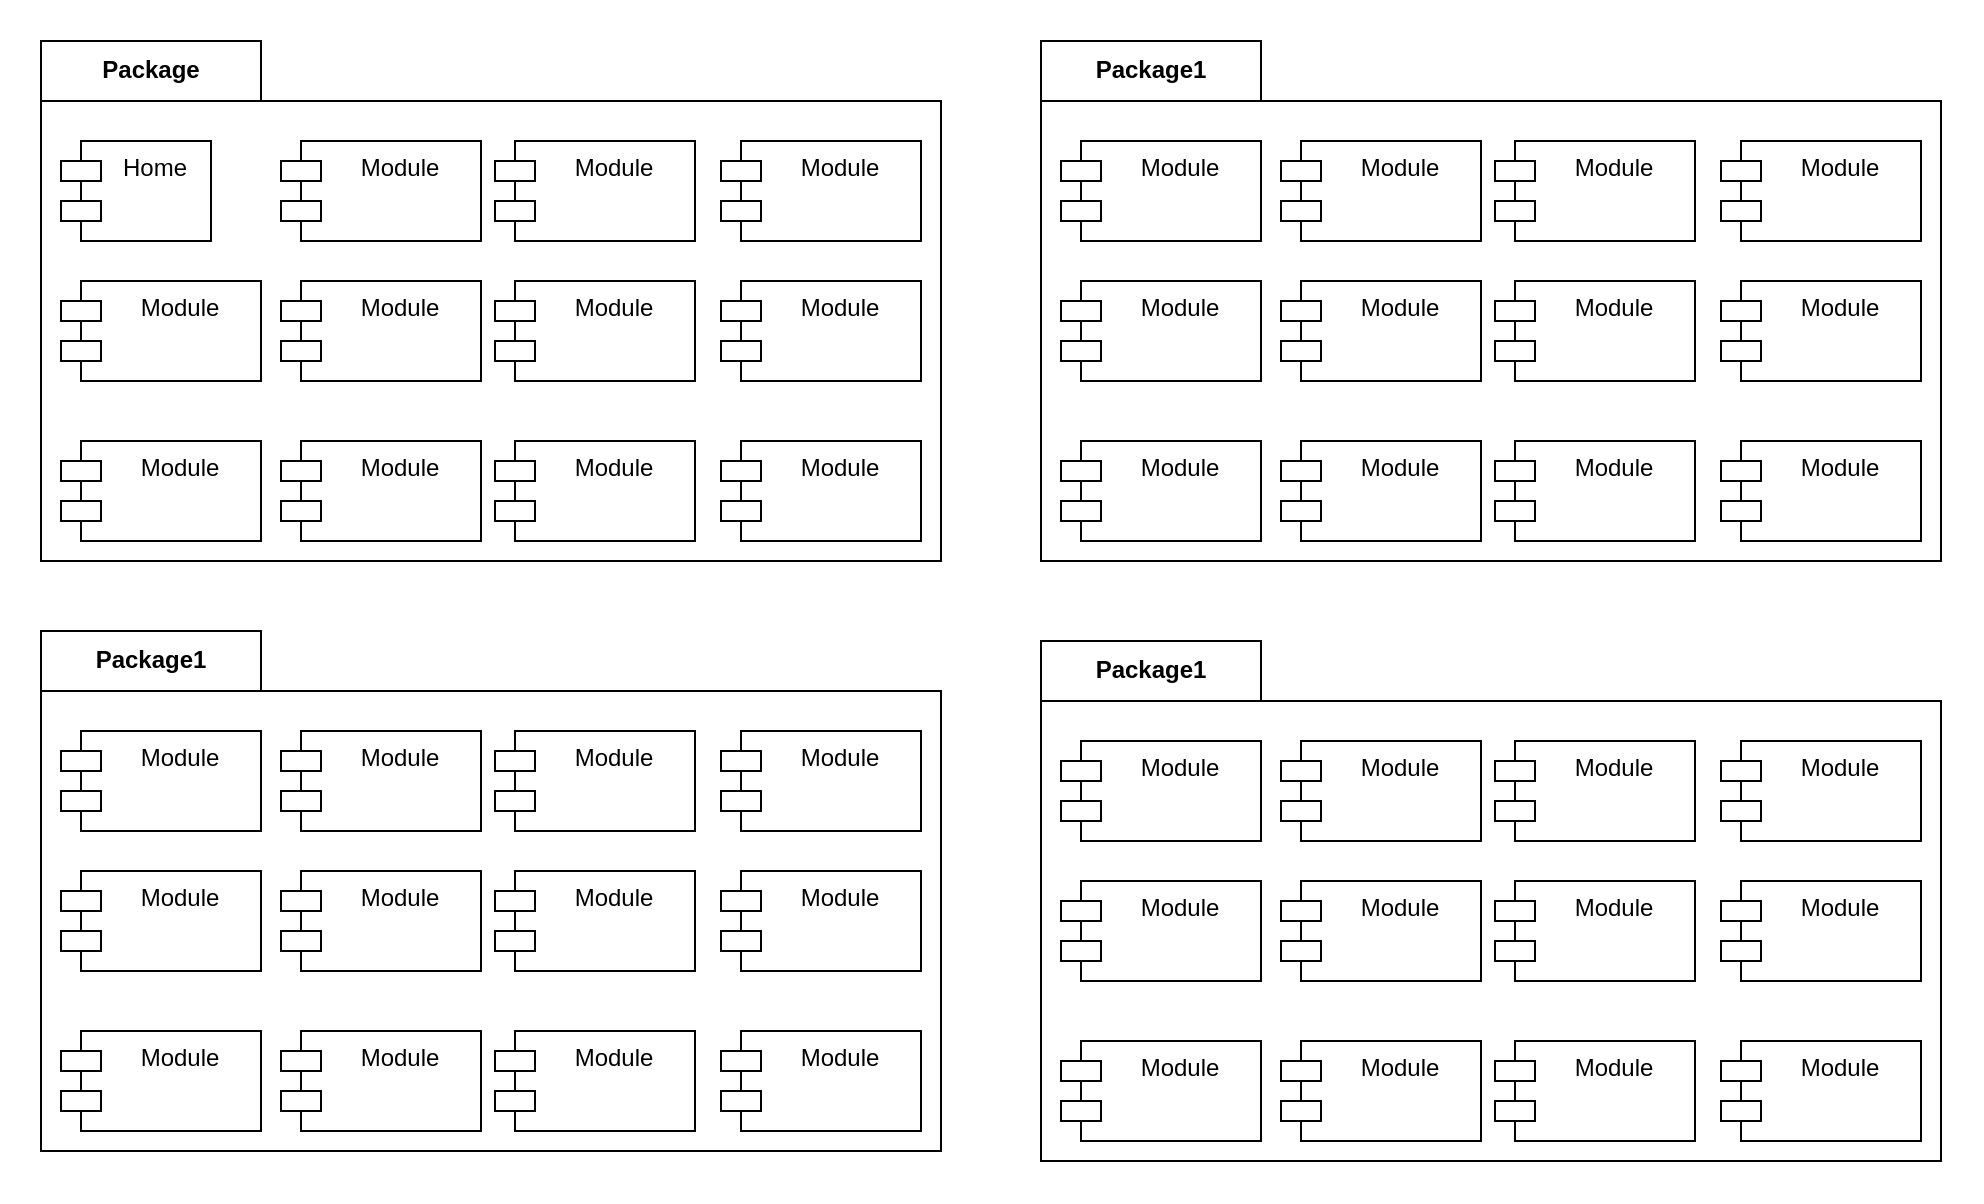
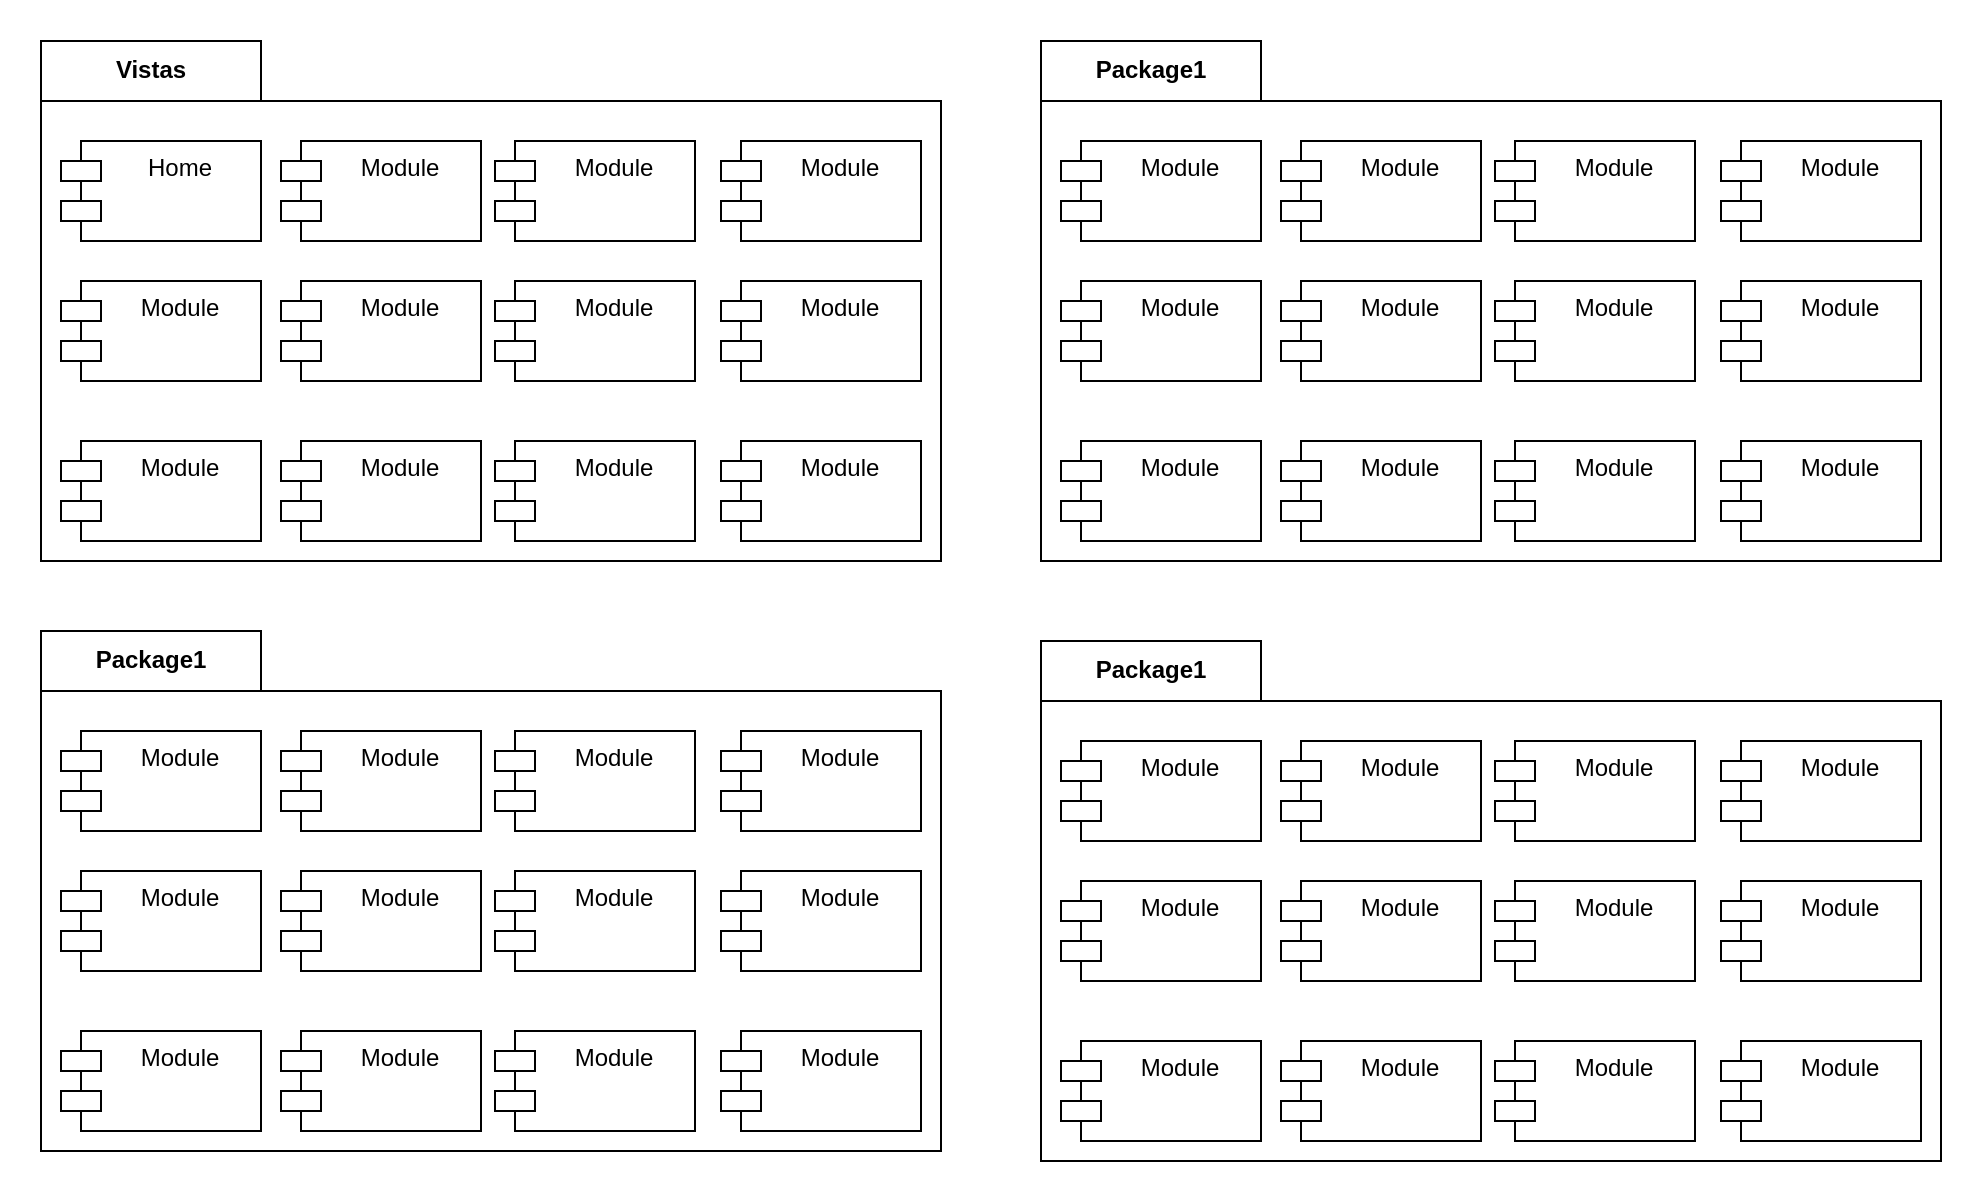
node "Package": label "Package" -> "Vistas"
node "Home": size 150x100 -> 200x100
